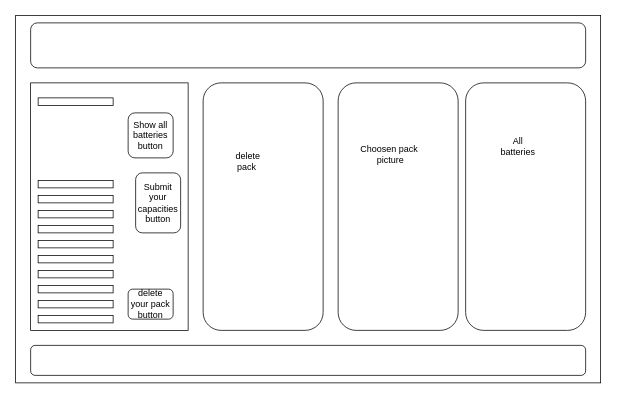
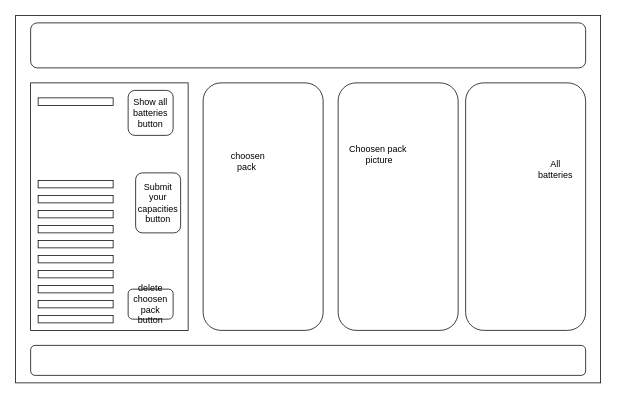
node "Show all batteries button": moved (150, 135) -> (150, 113)
node "All batteries": moved (518, 147) -> (555, 169)
node "Choosen pack picture": moved (390, 154) -> (379, 154)
node "delete pack": label "delete pack" -> "choosen pack"
node "delete your pack button": label "delete your pack button" -> "delete choosen pack button"
